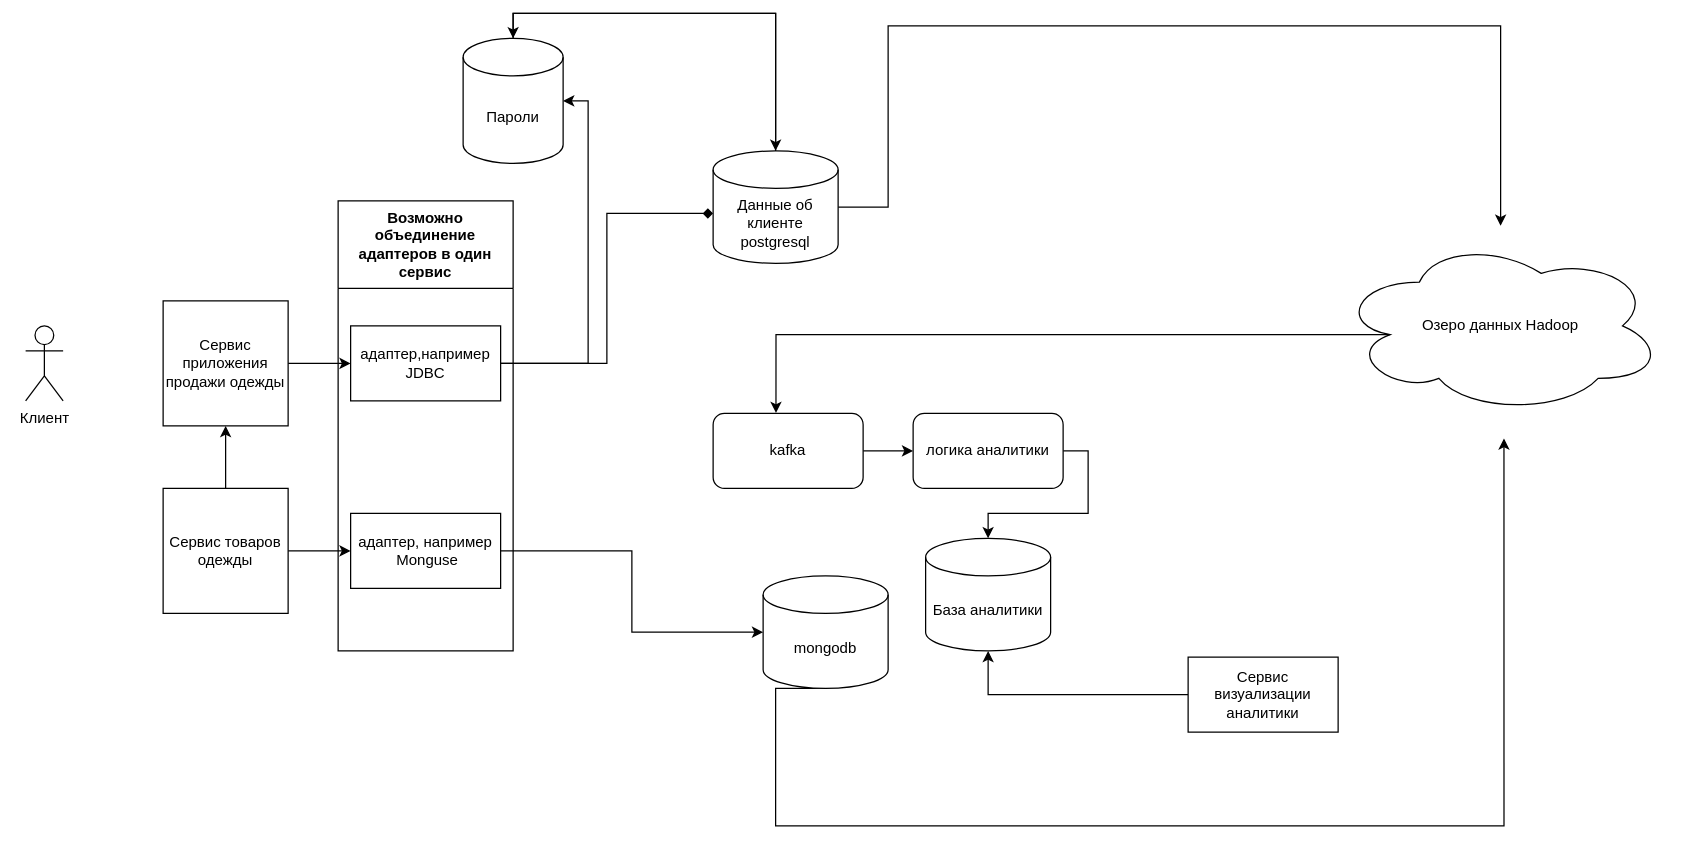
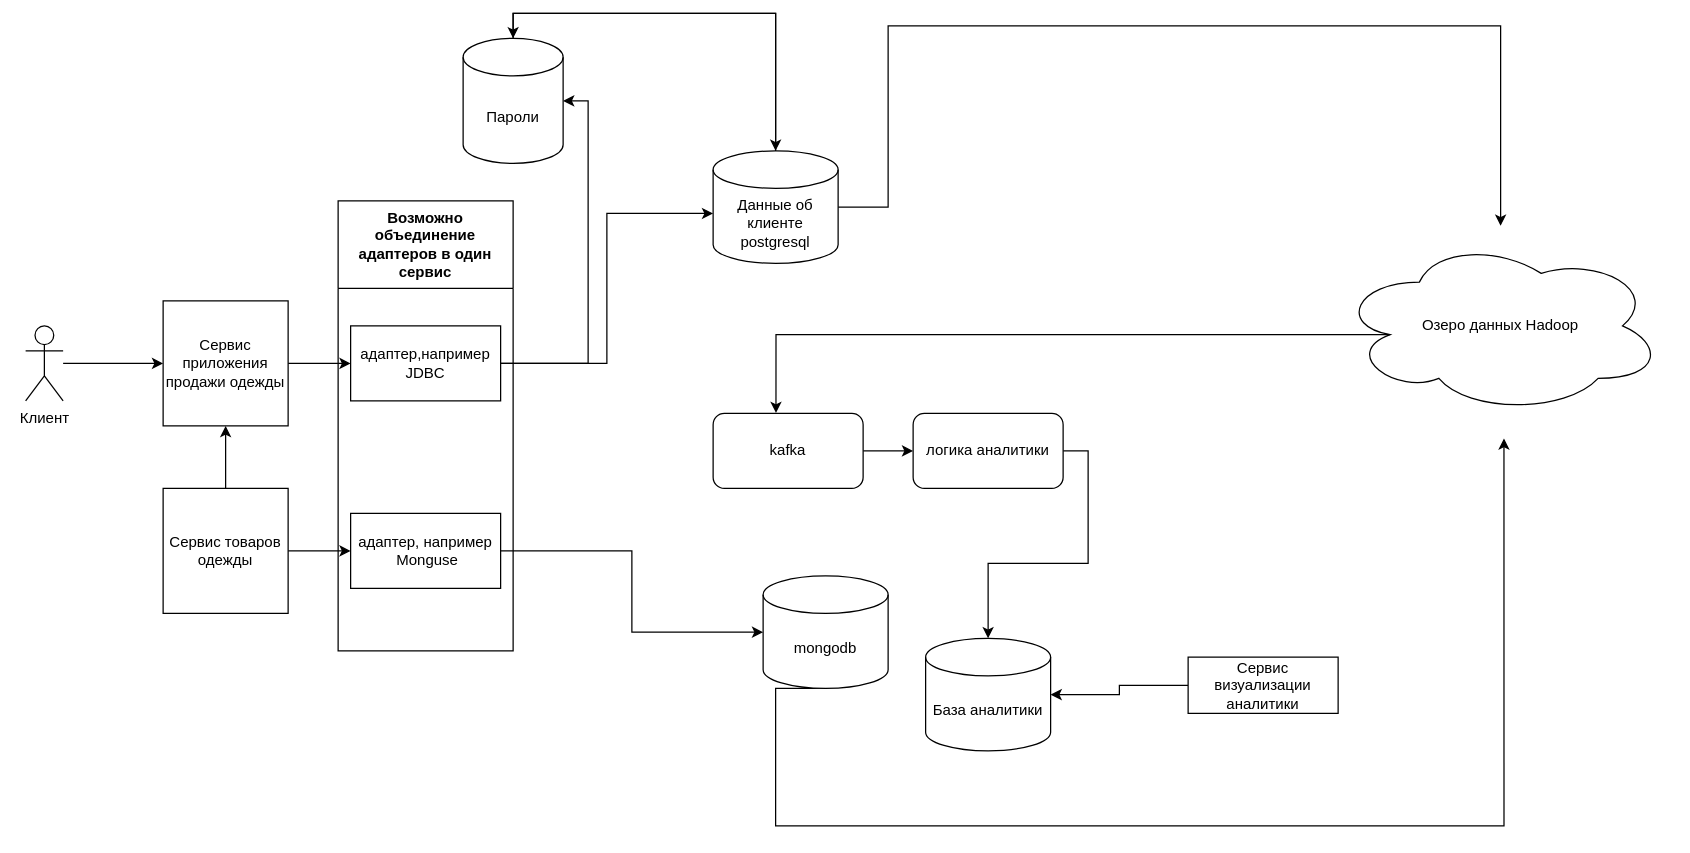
edge "адаптер,например JDBC" -> "Данные об клиенте postgresql": arrowhead diamond -> classic
edge "Клиент" -> "Сервис приложения продажи одежды": added
node "База аналитики": moved (988, 594) -> (988, 694)
node "Сервис визуализации аналитики": size 150x75 -> 150x56
